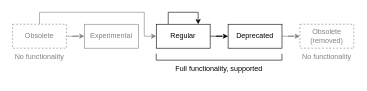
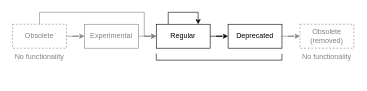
edge "Experimental" -> "Regular": added
node "Full functionality, supported": removed
